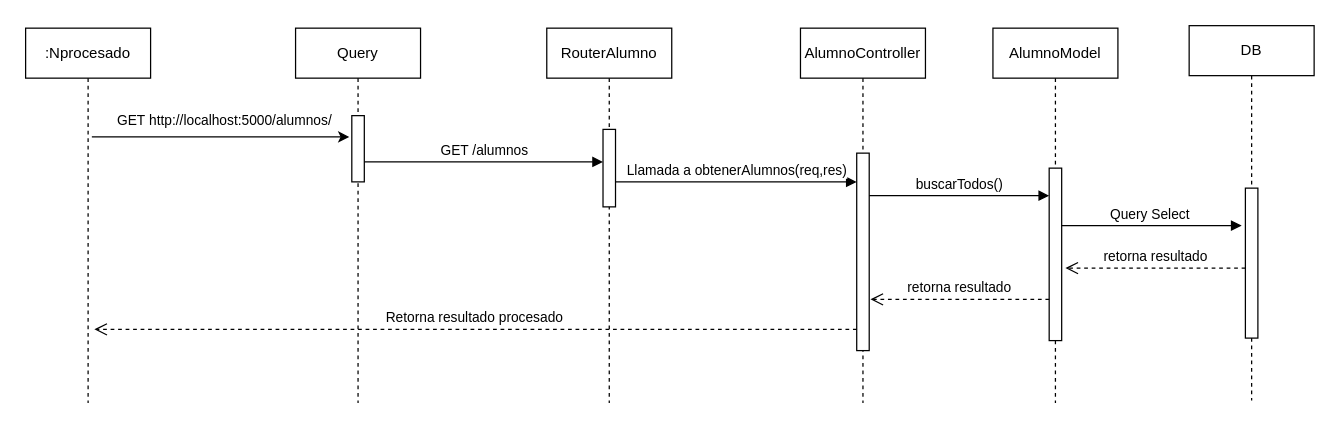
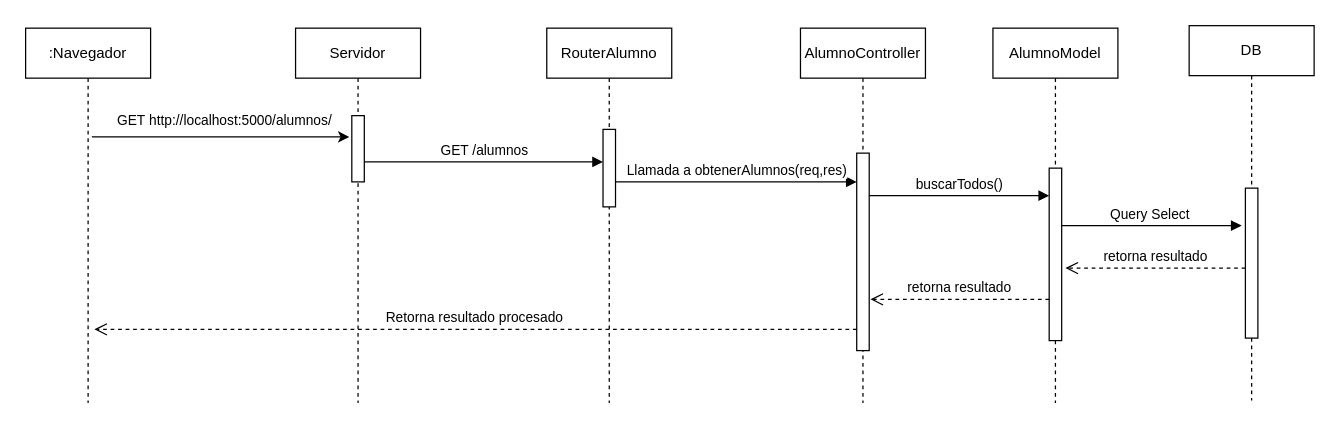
node ":Nprocesado": label ":Nprocesado" -> ":Navegador"
node "Query": label "Query" -> "Servidor"
